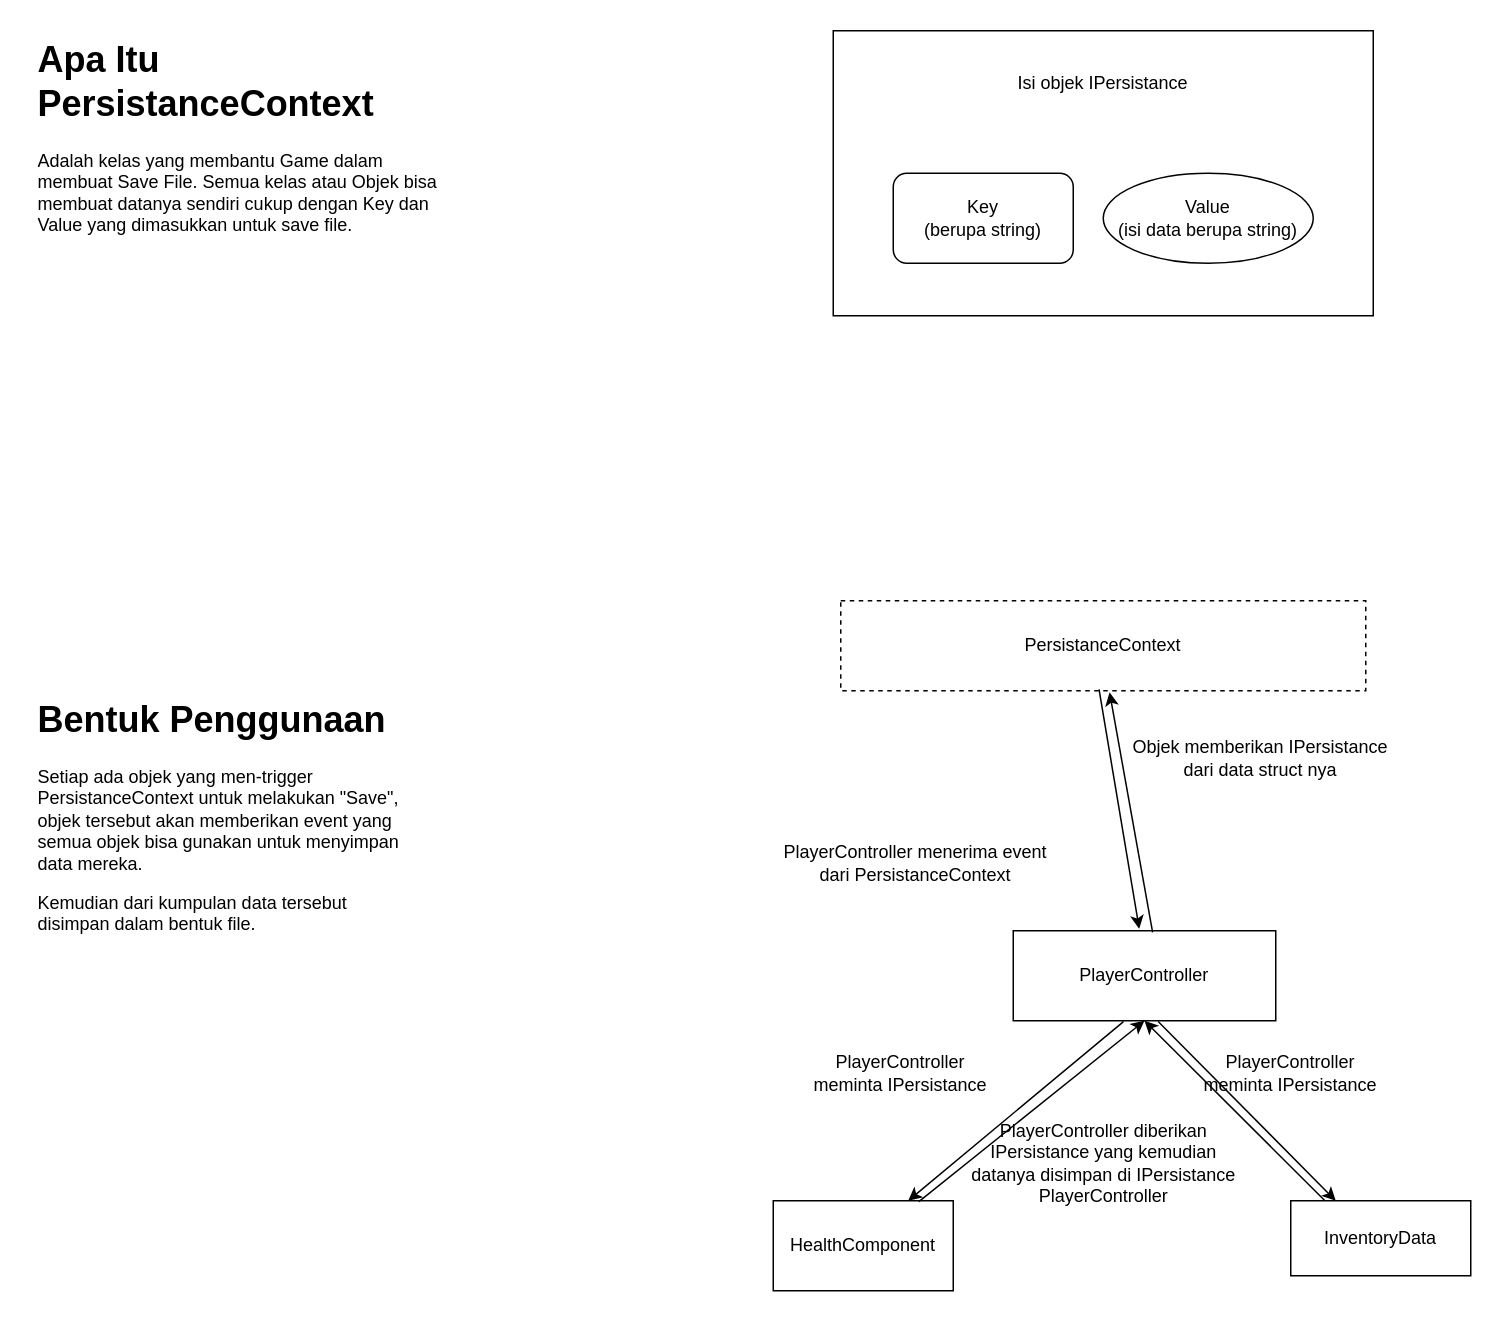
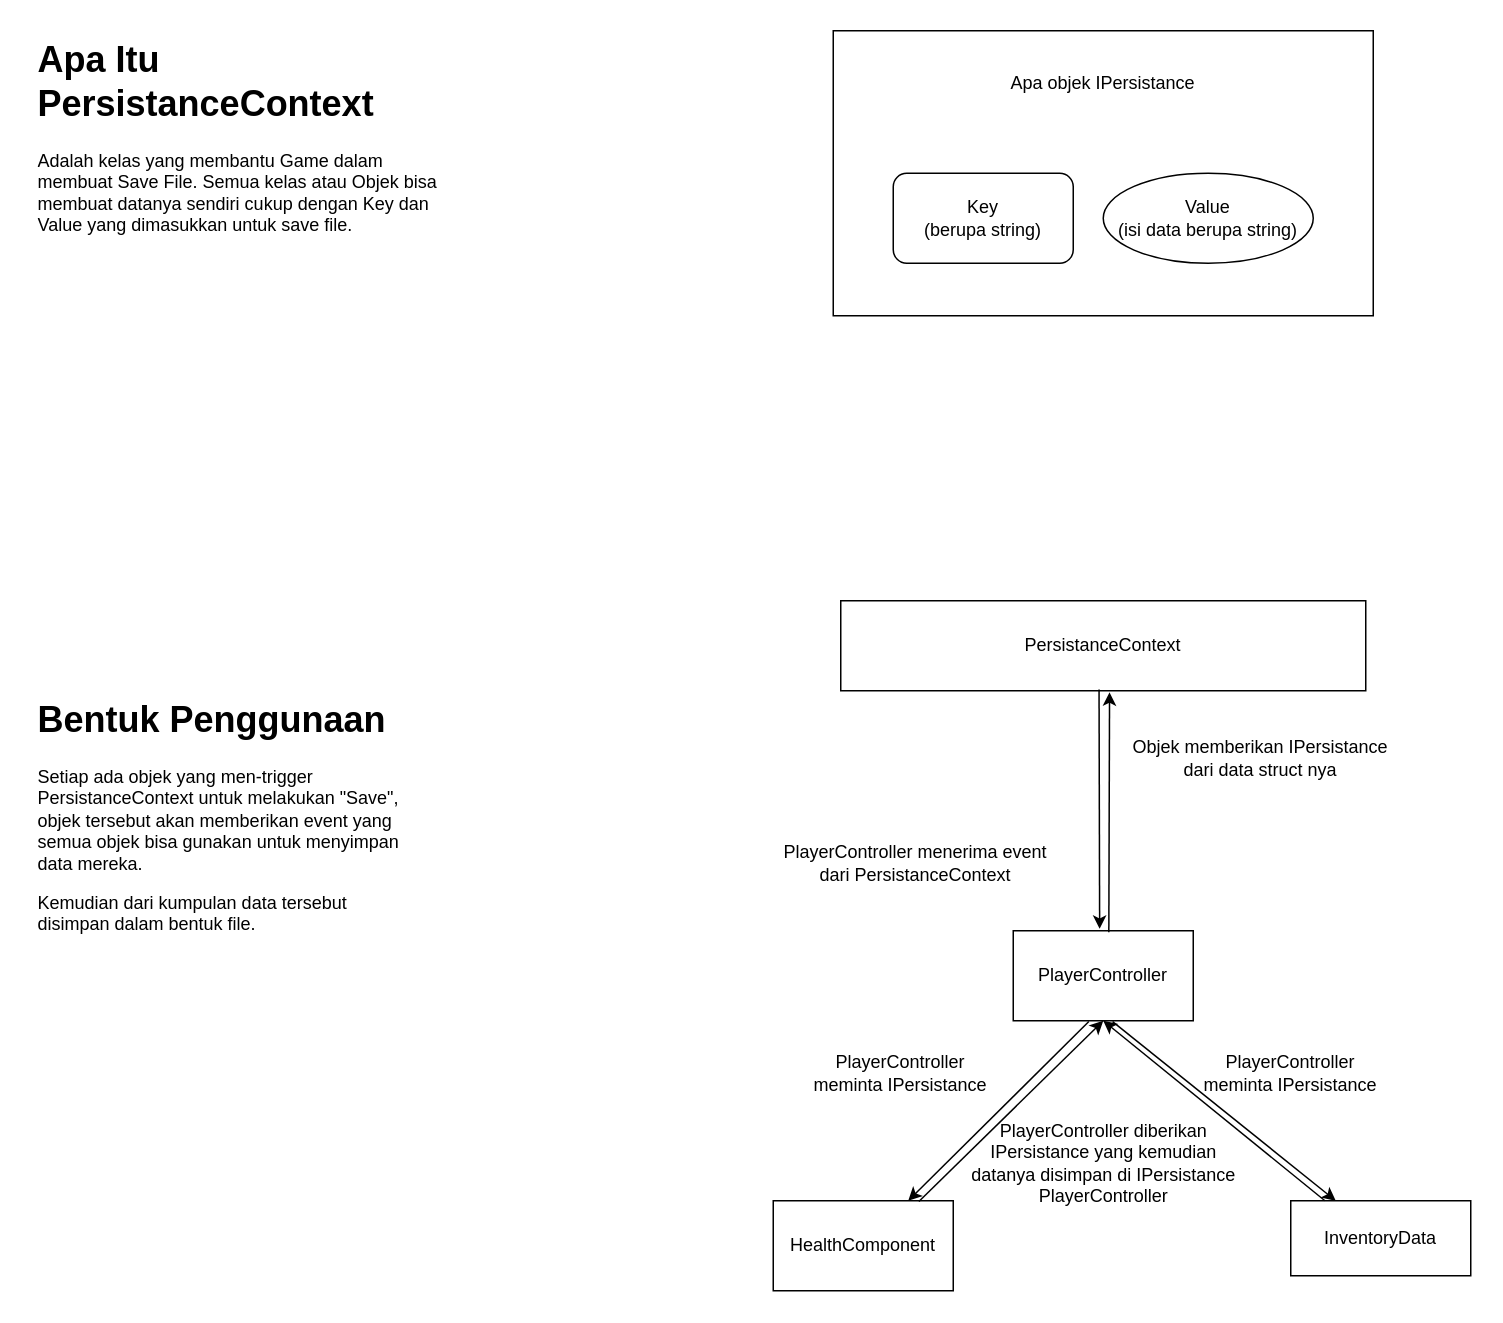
node "Isi objek IPersistance": label "Isi objek IPersistance" -> "Apa objek IPersistance"
node "PersistanceContext": style dashed -> solid
node "PlayerController": size 263x90 -> 180x90
